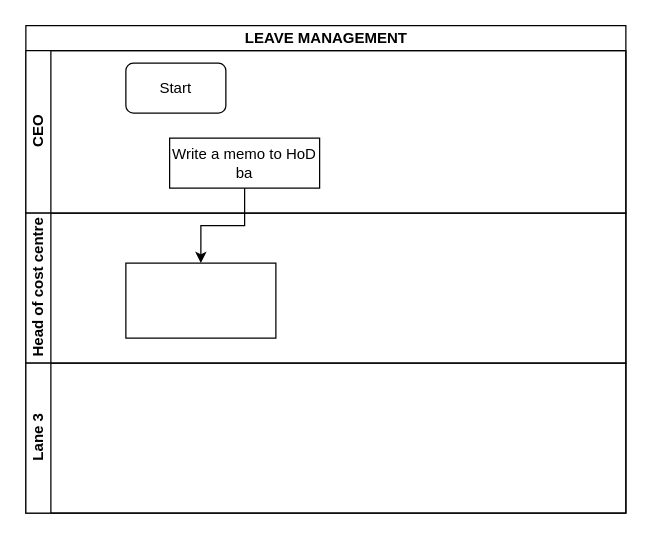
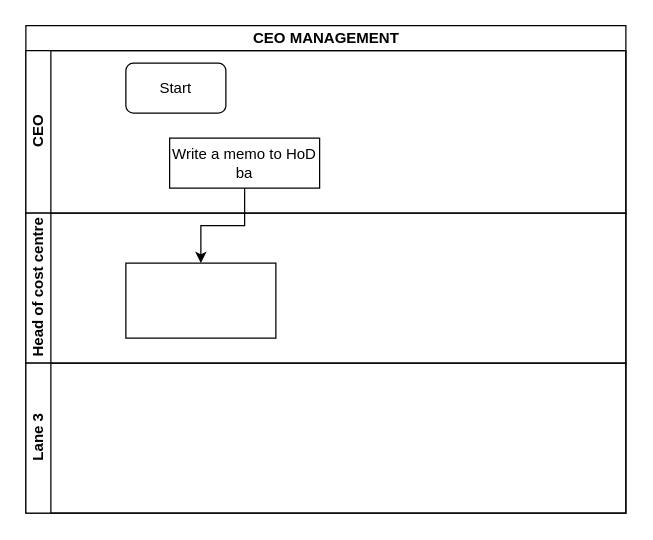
node "LEAVE MANAGEMENT": label "LEAVE MANAGEMENT" -> "CEO MANAGEMENT"
